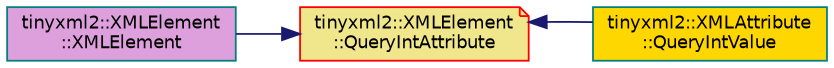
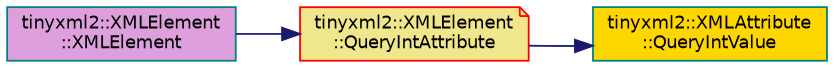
edge "tinyxml2::XMLAttribute ::QueryIntValue" -> "tinyxml2::XMLElement ::QueryIntAttribute": reversed
